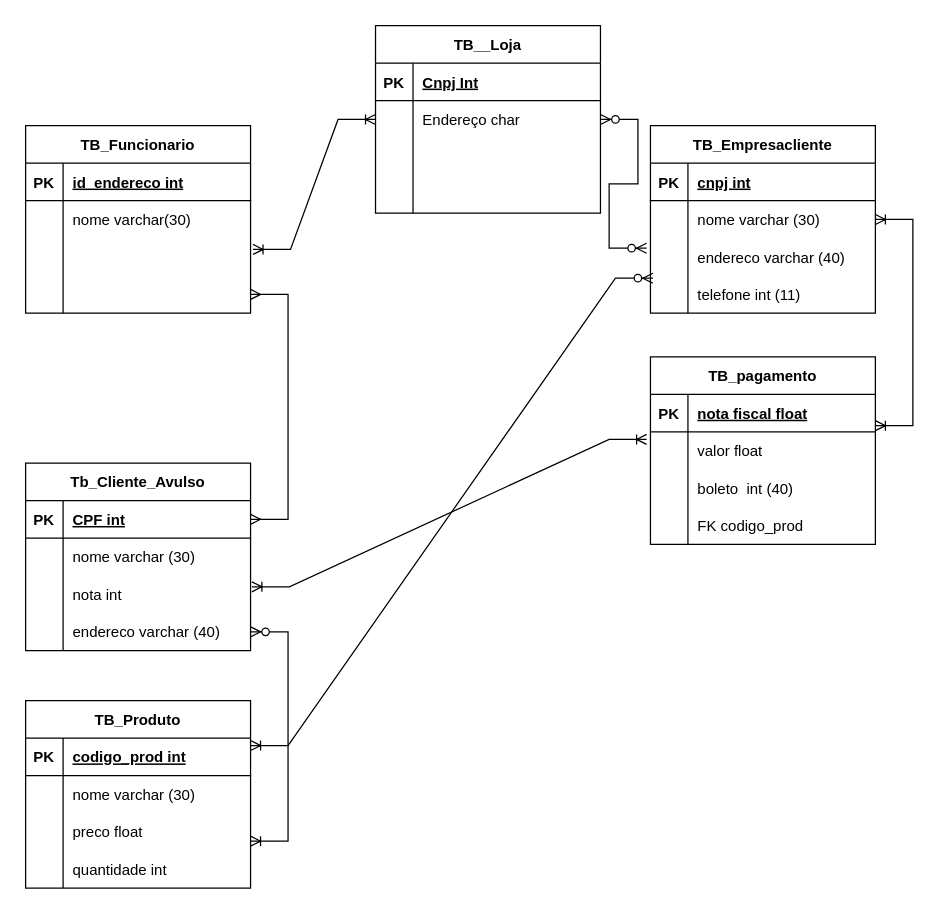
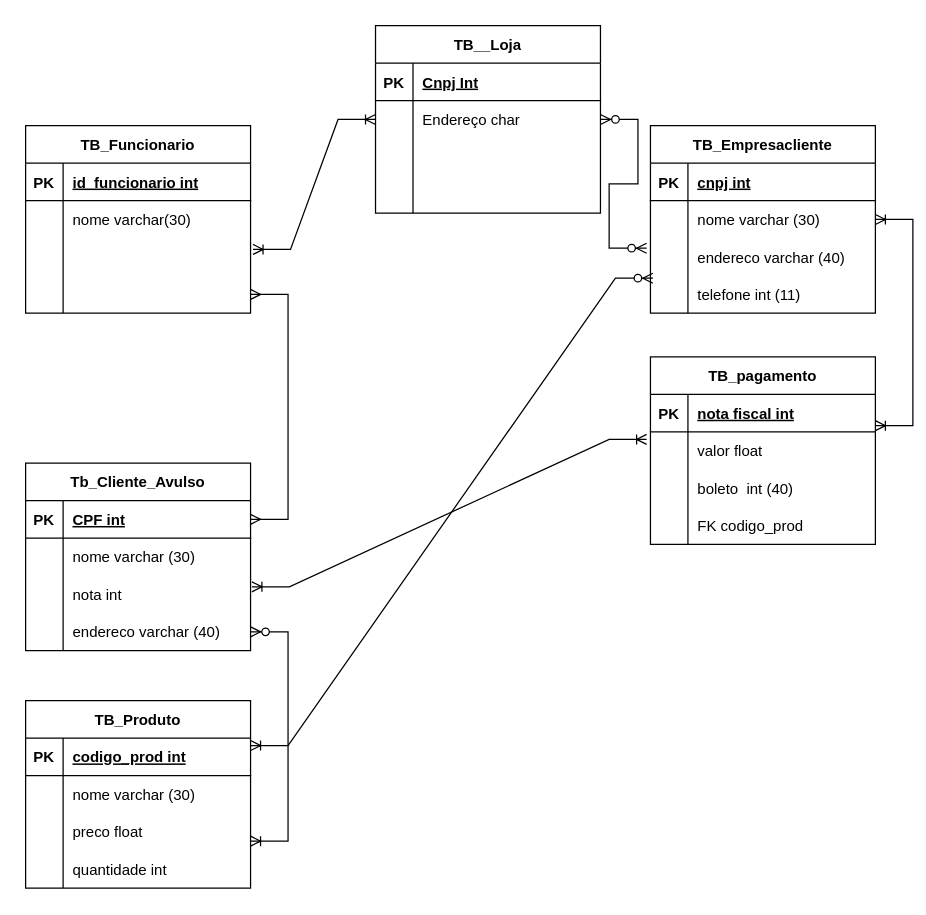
node "id_endereco int": label "id_endereco int" -> "id_funcionario int"
node "nota fiscal float": label "nota fiscal float" -> "nota fiscal int"
